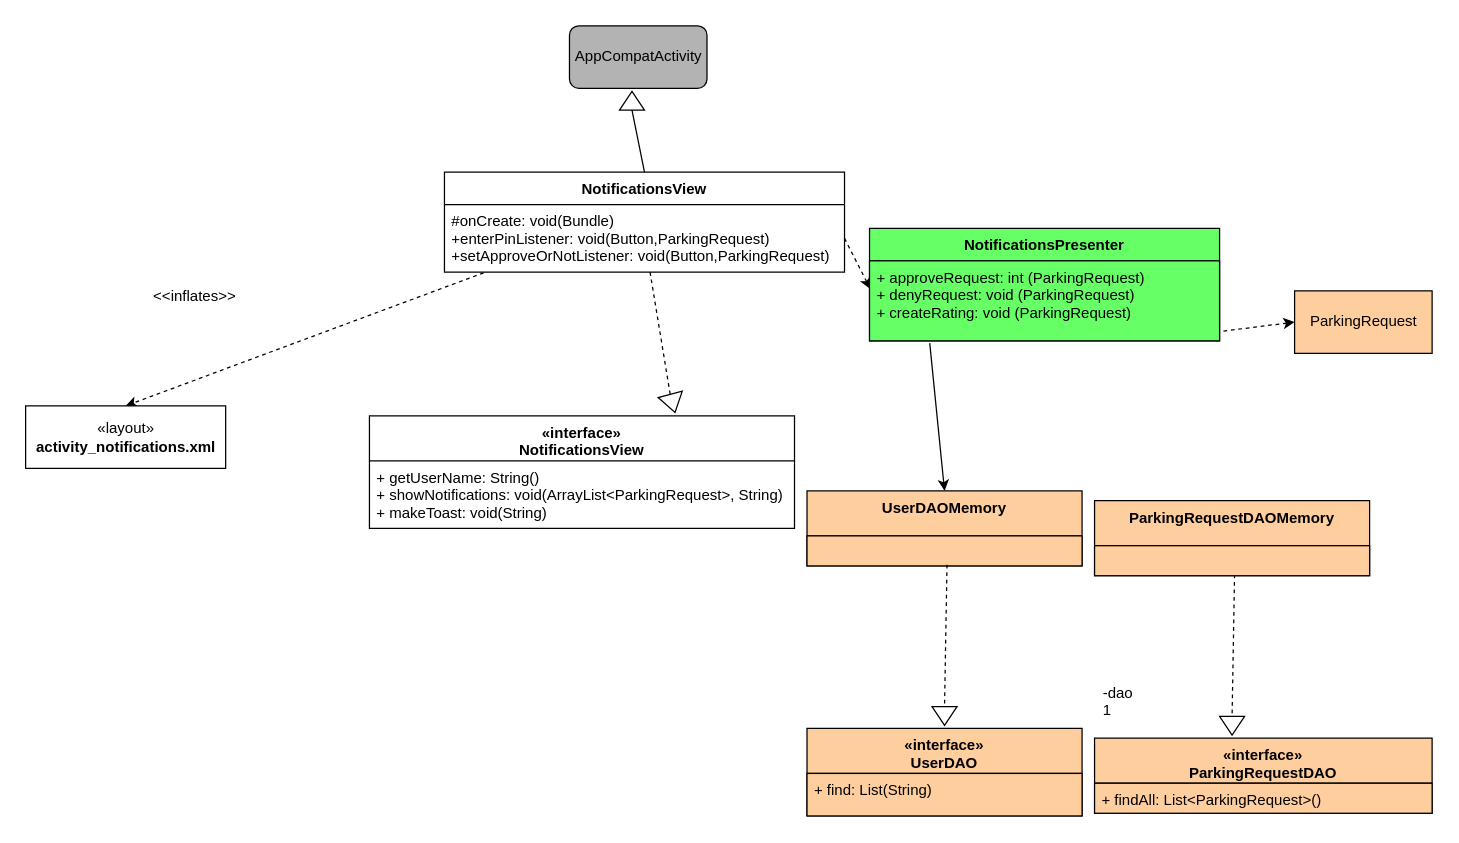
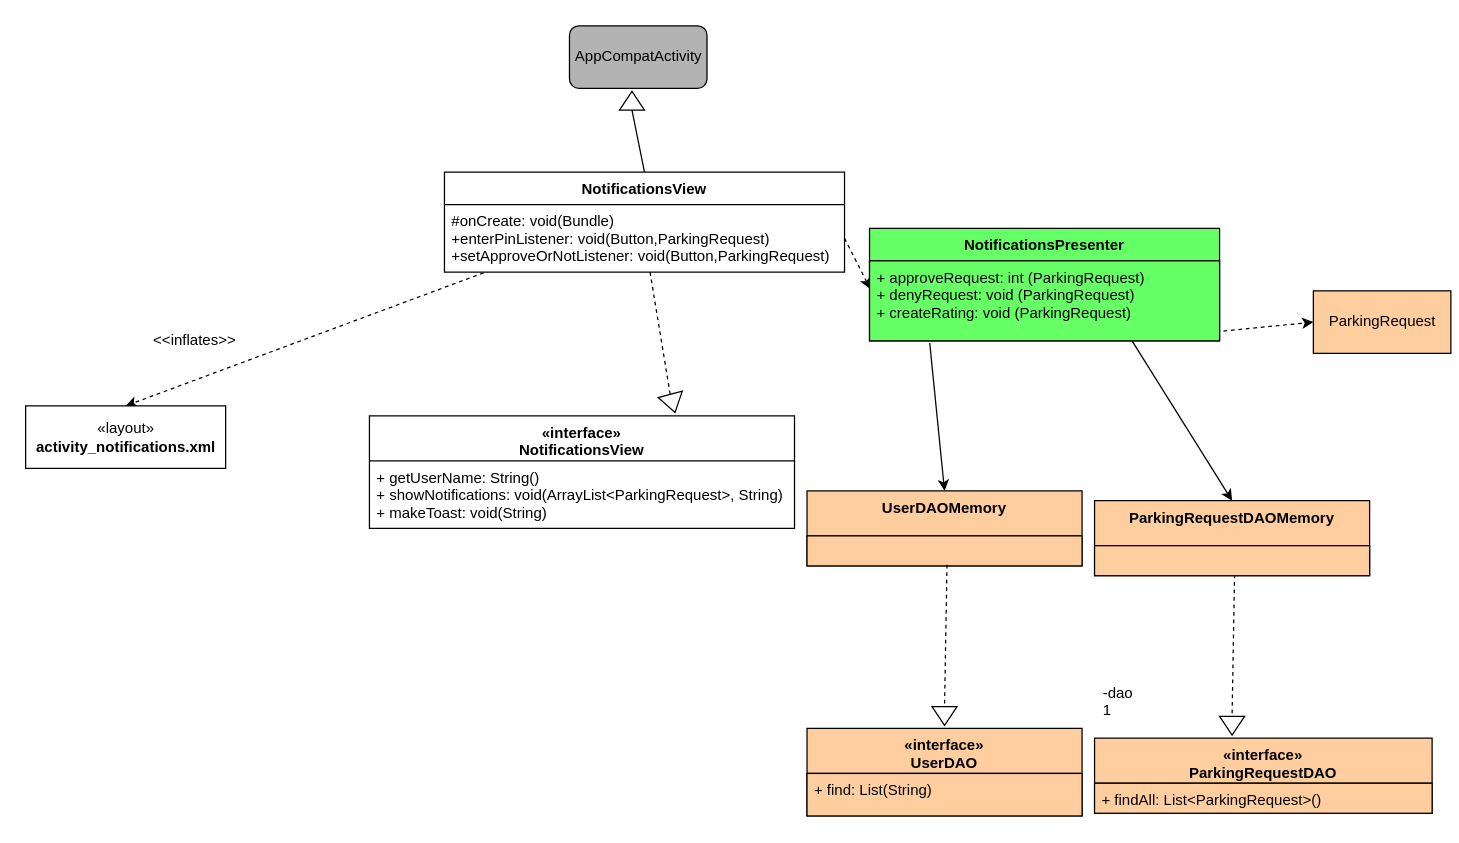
node "<<inflates>>": moved (194, 297) -> (194, 341)
node "ParkingRequest": moved (1363, 322) -> (1382, 322)
edge "NotificationsPresenter" -> "ParkingRequestDAOMemory": added
